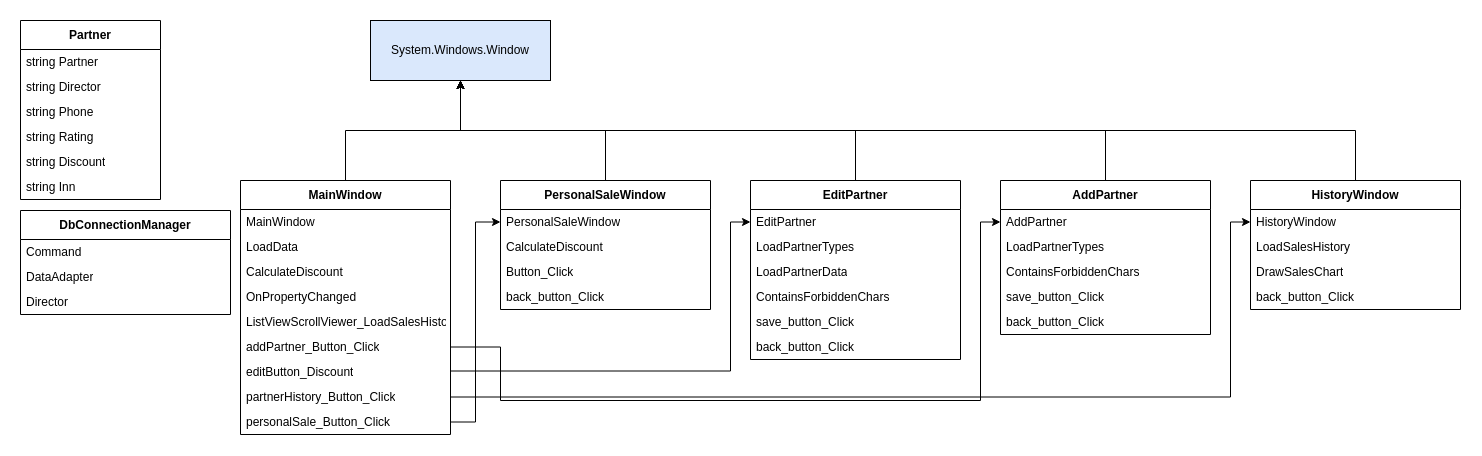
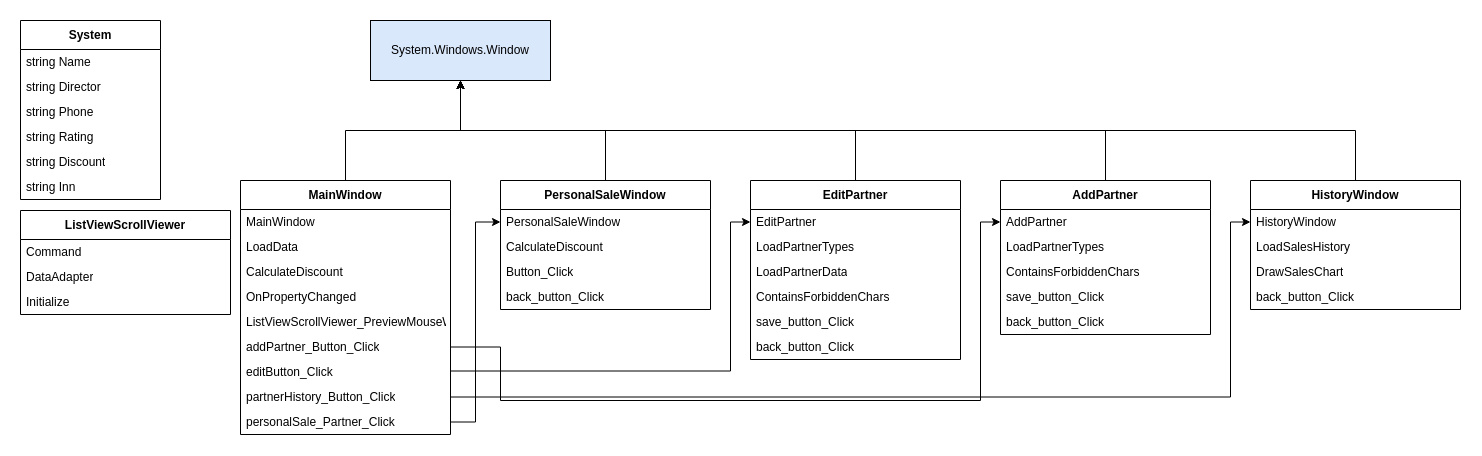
node "Partner": label "Partner" -> "System"
node "string Partner": label "string Partner" -> "string Name"
node "DbConnectionManager": label "DbConnectionManager" -> "ListViewScrollViewer"
node "Director": label "Director" -> "Initialize"
node "ListViewScrollViewer_LoadSalesHistory": label "ListViewScrollViewer_LoadSalesHistory" -> "ListViewScrollViewer_PreviewMouseWheel"
node "editButton_Discount": label "editButton_Discount" -> "editButton_Click"
node "personalSale_Button_Click": label "personalSale_Button_Click" -> "personalSale_Partner_Click"
